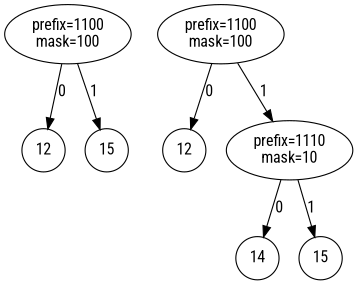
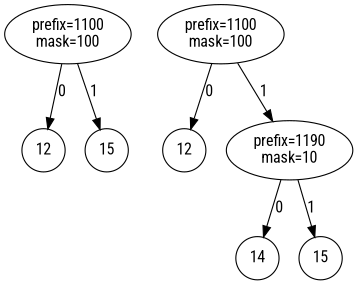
node "prefix=1110 mask=10": label "prefix=1110 mask=10" -> "prefix=1190 mask=10"
